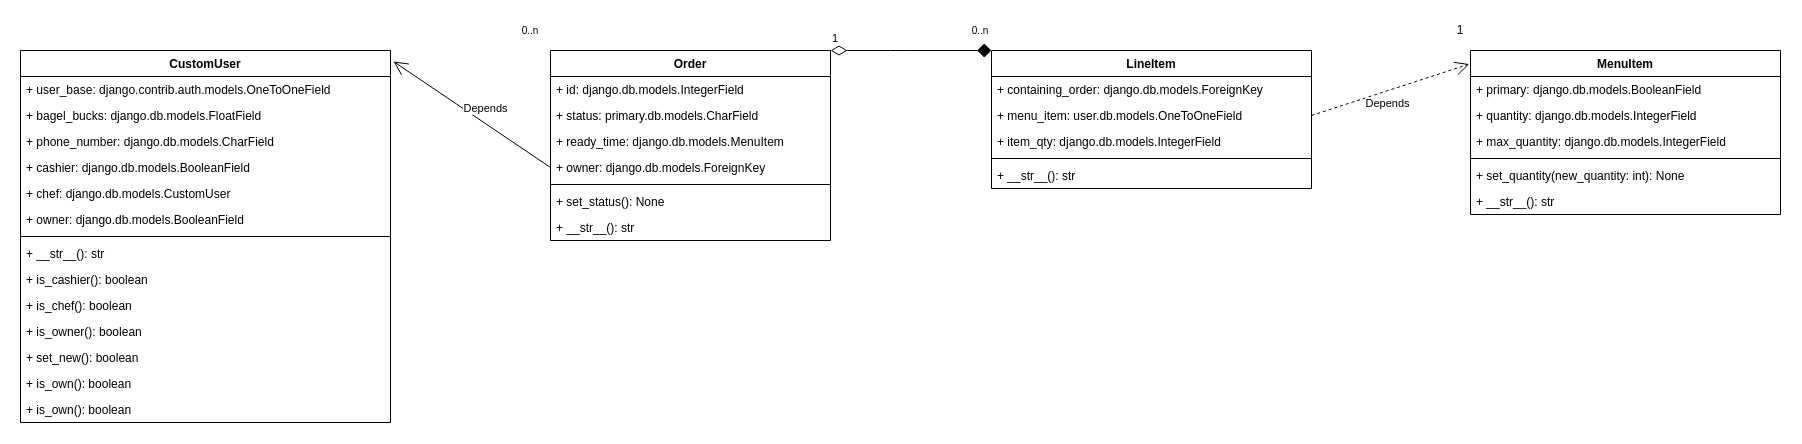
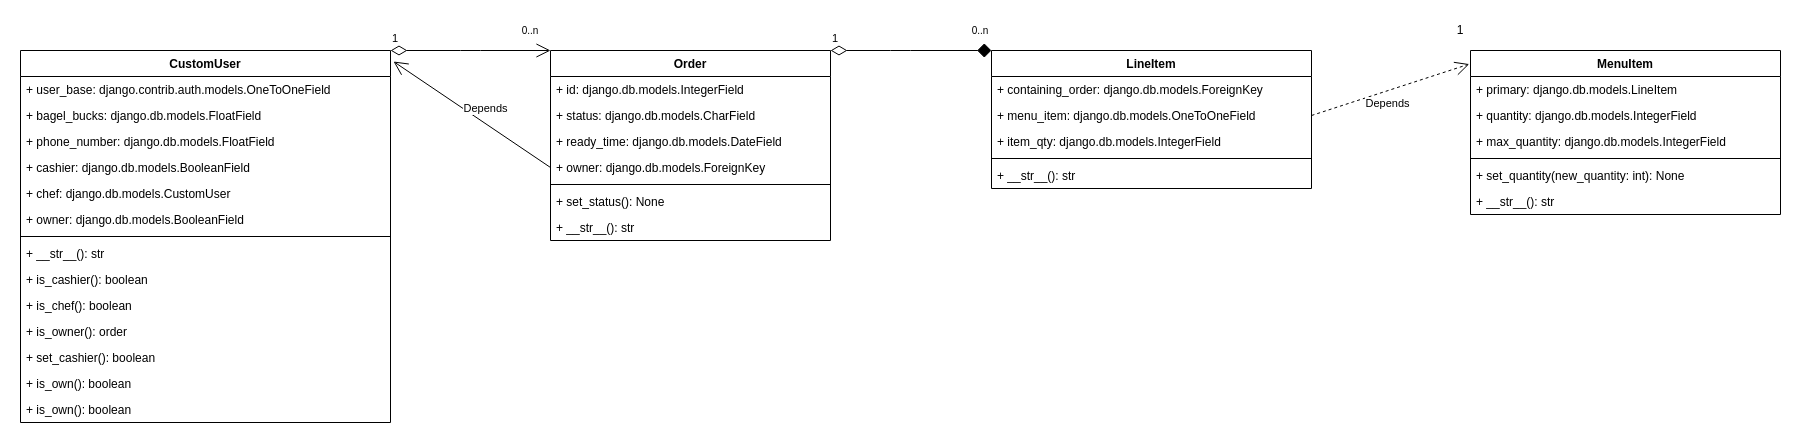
edge "Order" -- "CustomUser": added, label "1"
node "+ primary: django.db.models.BooleanField": label "+ primary: django.db.models.BooleanField" -> "+ primary: django.db.models.LineItem"
node "+ status: primary.db.models.CharField": label "+ status: primary.db.models.CharField" -> "+ status: django.db.models.CharField"
node "+ menu_item: user.db.models.OneToOneField": label "+ menu_item: user.db.models.OneToOneField" -> "+ menu_item: django.db.models.OneToOneField"
node "+ phone_number: django.db.models.CharField": label "+ phone_number: django.db.models.CharField" -> "+ phone_number: django.db.models.FloatField"
node "+ ready_time: django.db.models.MenuItem": label "+ ready_time: django.db.models.MenuItem" -> "+ ready_time: django.db.models.DateField"
node "+ is_owner(): boolean": label "+ is_owner(): boolean" -> "+ is_owner(): order"
node "+ set_new(): boolean": label "+ set_new(): boolean" -> "+ set_cashier(): boolean"
